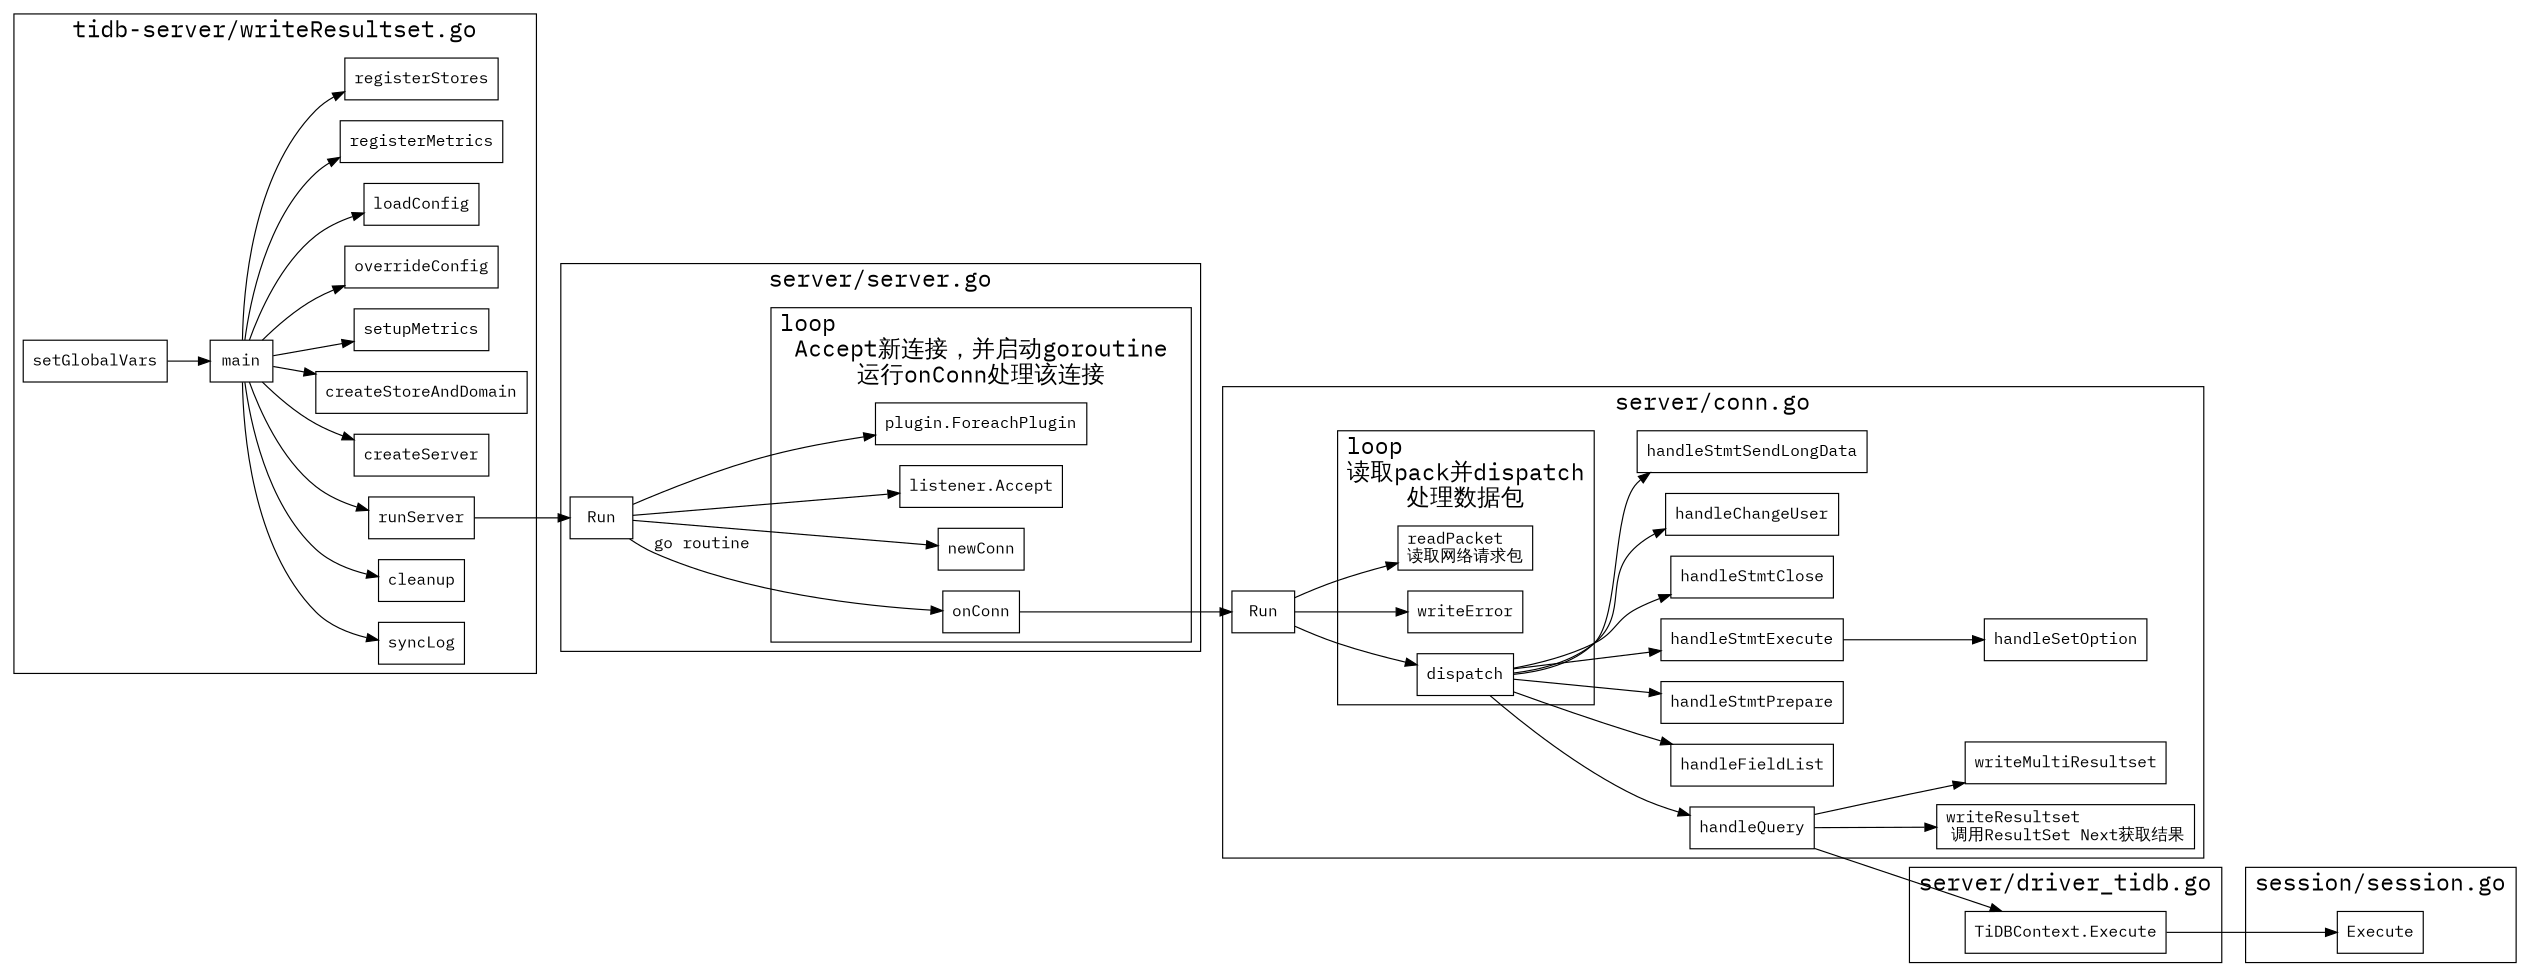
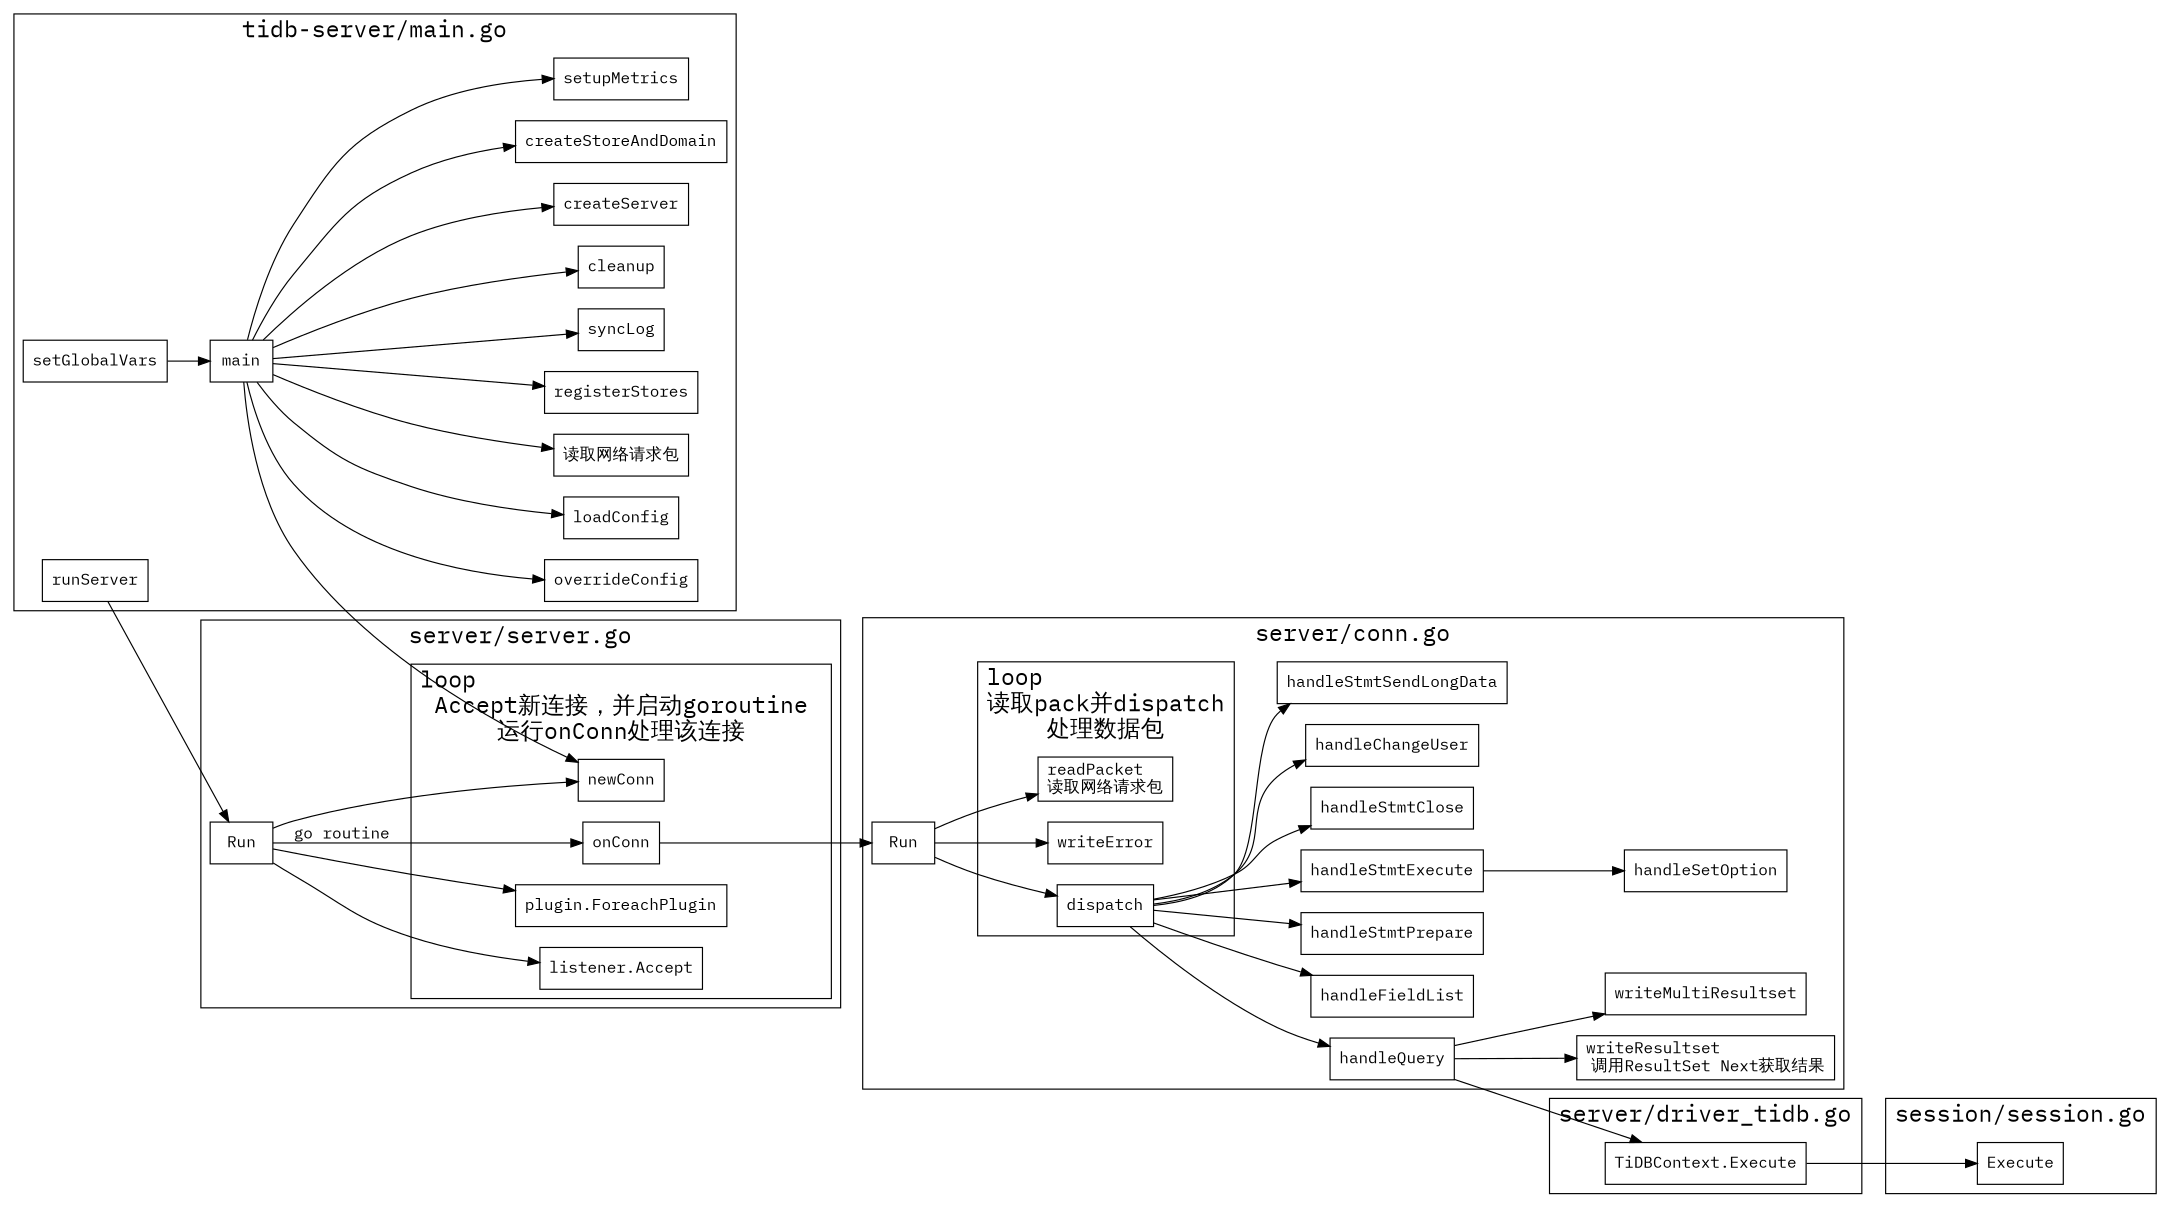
cluster "tidb-server/writeResultset.go": label "tidb-server/writeResultset.go" -> "tidb-server/main.go"
node "registerMetrics": label "registerMetrics" -> "读取网络请求包"
edge "main" -> "runServer": now "main" -> "newConn"
